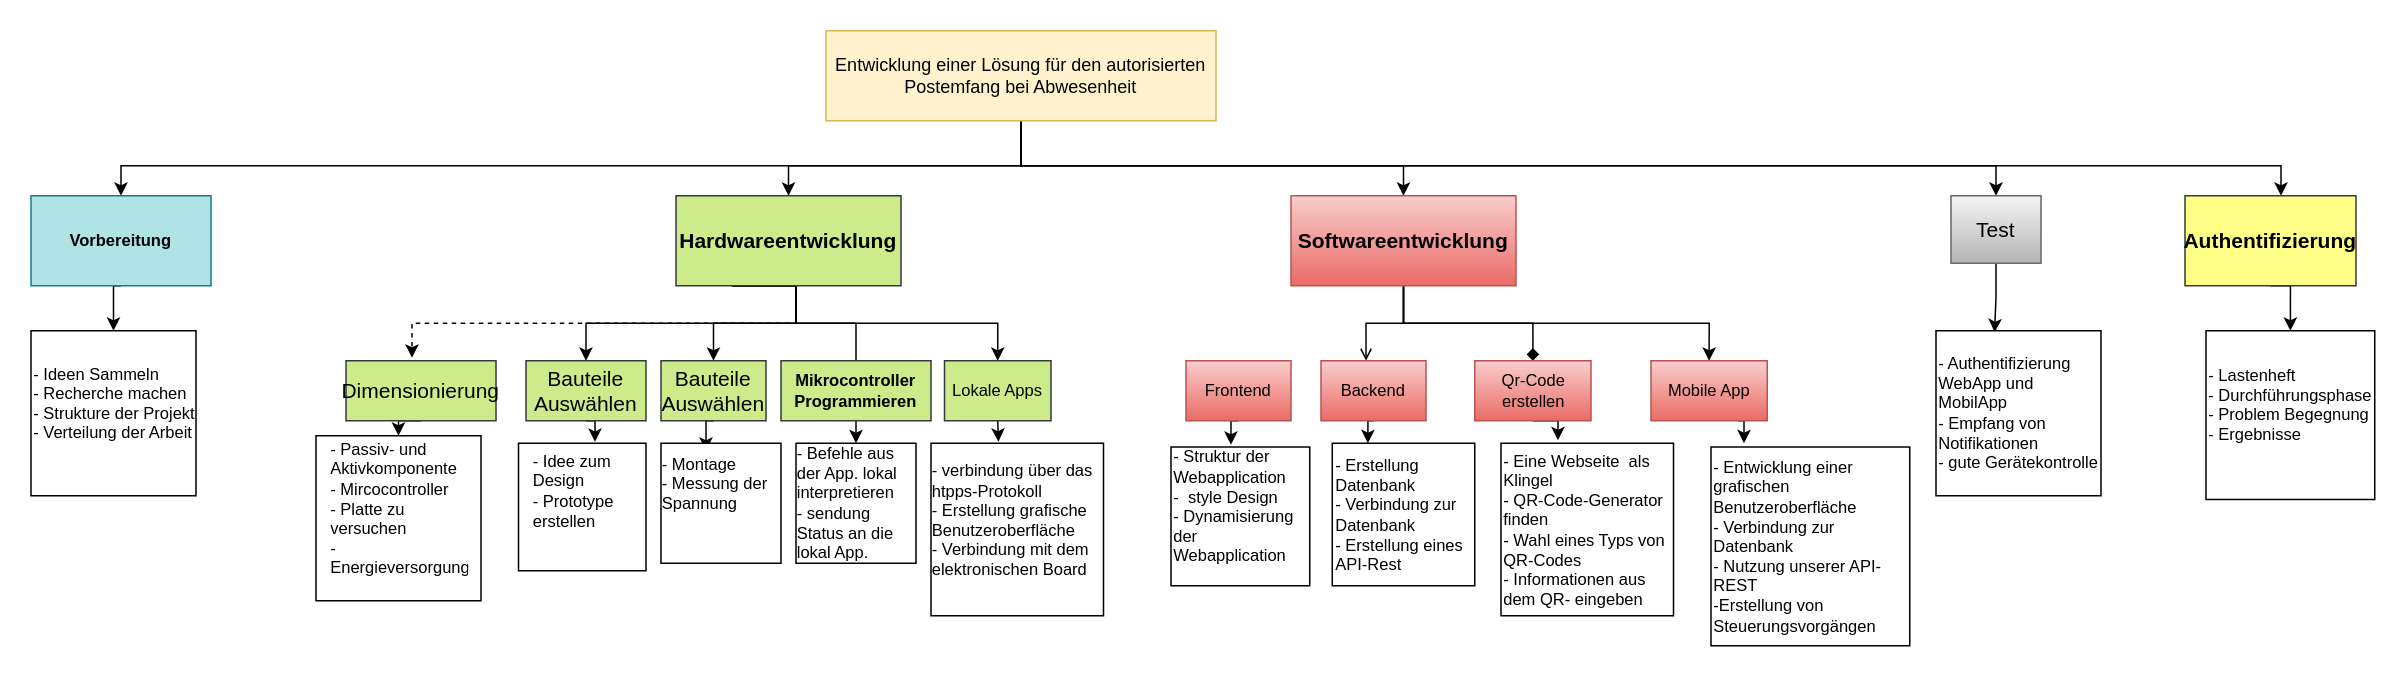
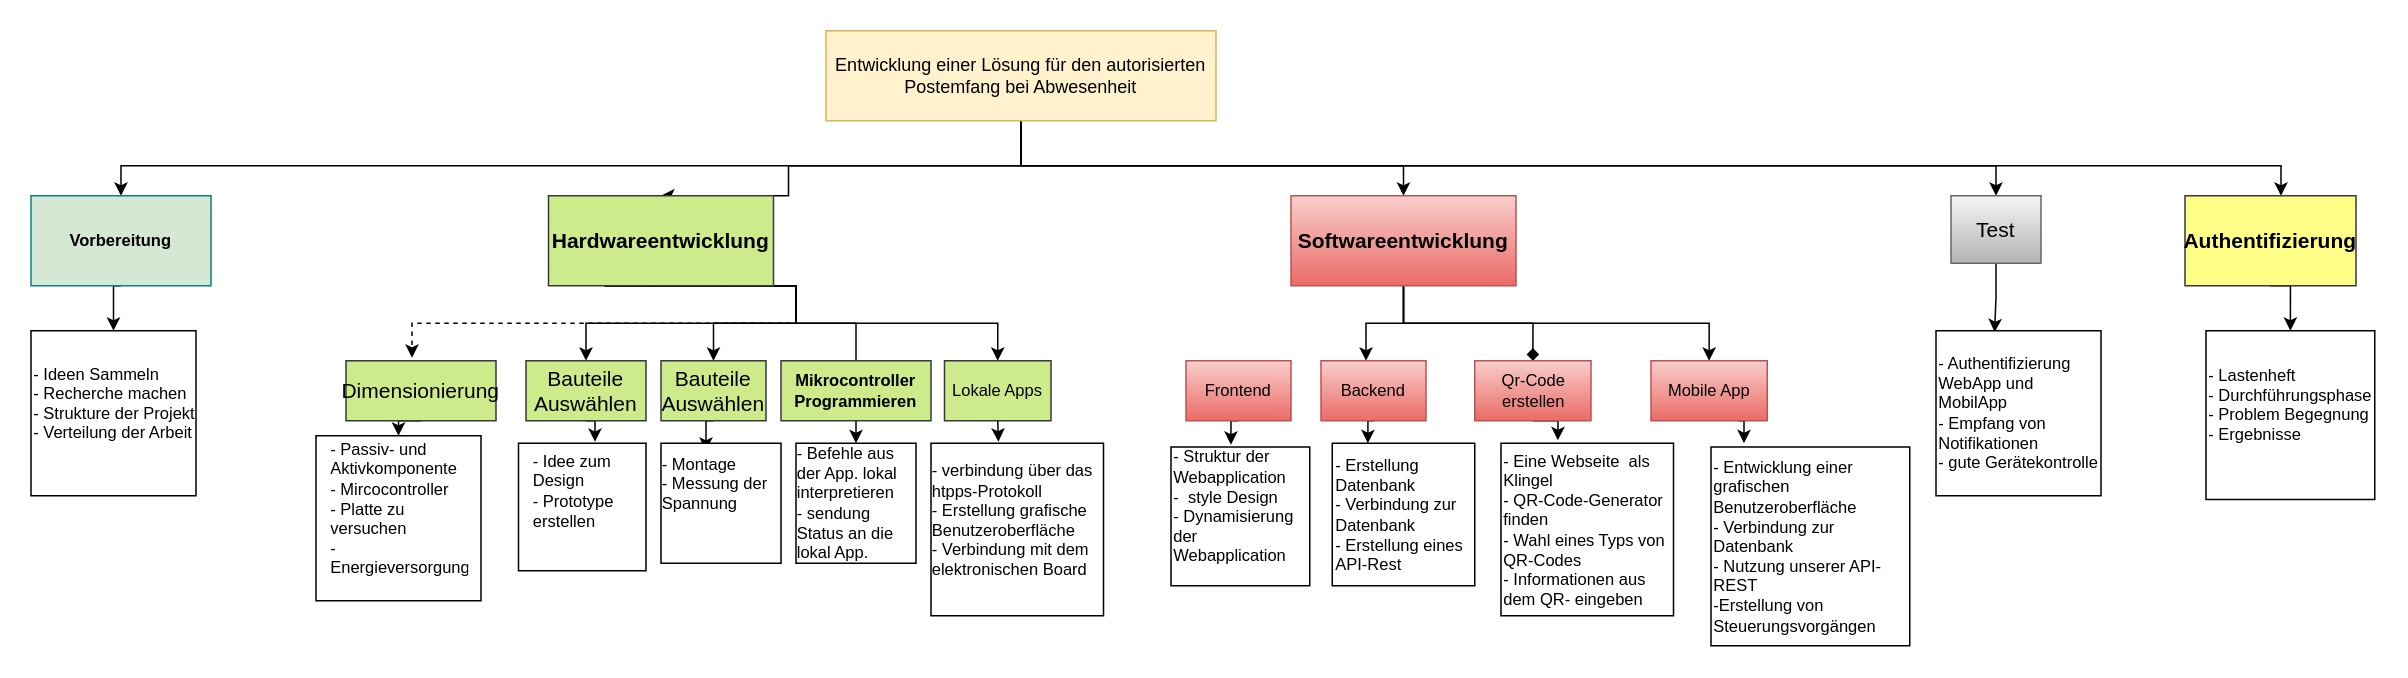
node "Vorbereitung": fillcolor #b0e3e6 -> #d5e8d4
node "Hardwareentwicklung": moved (788, 241) -> (661, 241)
edge "Softwareentwicklung" -> "Backend": arrowhead open -> classic
